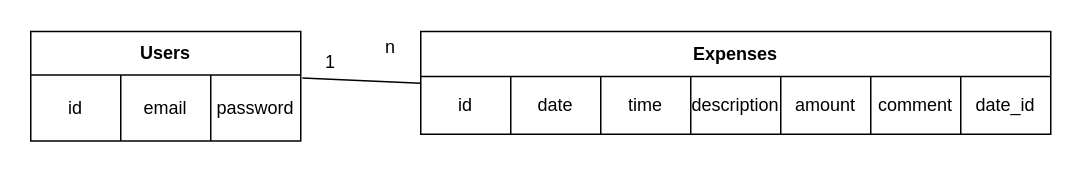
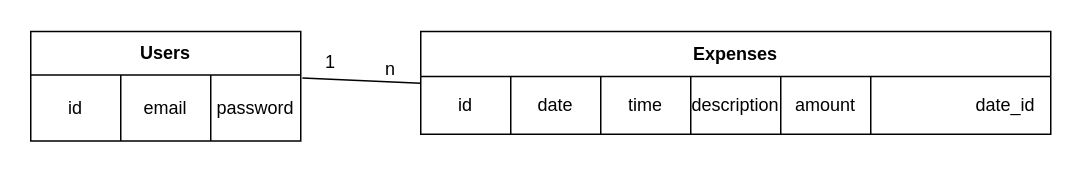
node "n": moved (391, 47) -> (391, 70)
node "comment": removed
